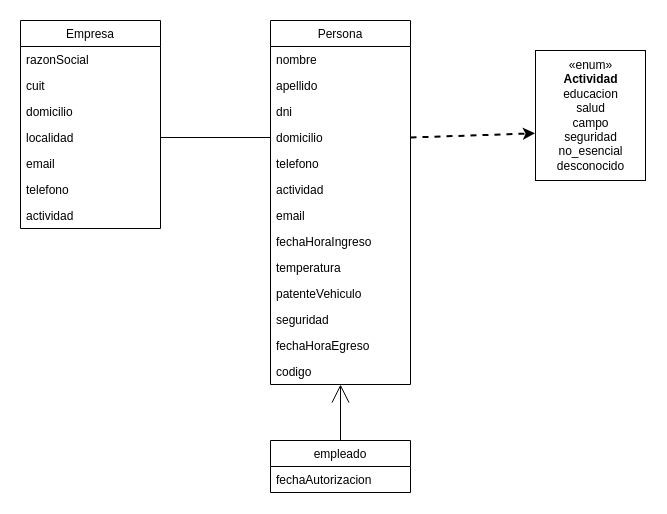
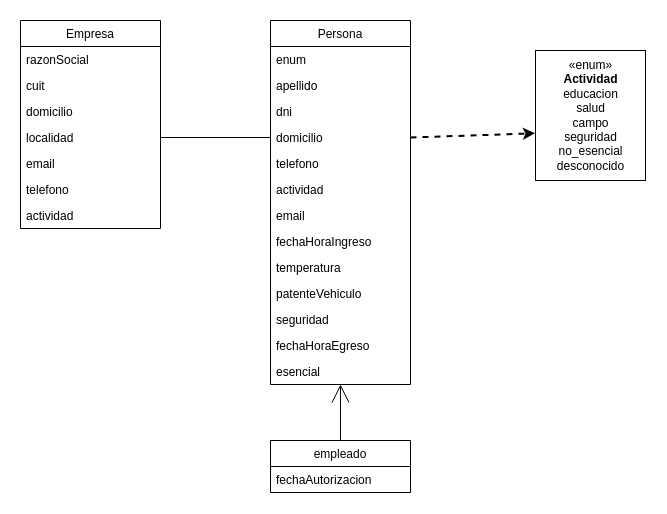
node "nombre": label "nombre" -> "enum"
node "codigo": label "codigo" -> "esencial"
